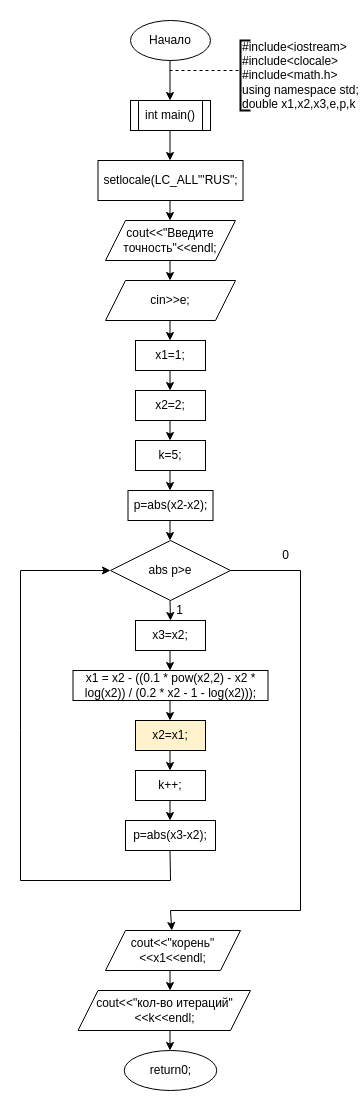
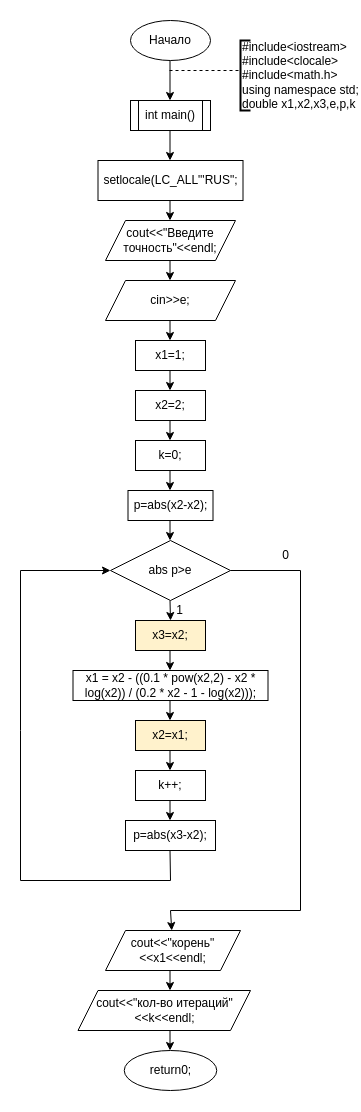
node "k=5;": label "k=5;" -> "k=0;"
node "x3=x2;": fillcolor #ffffff -> #fff2cc
